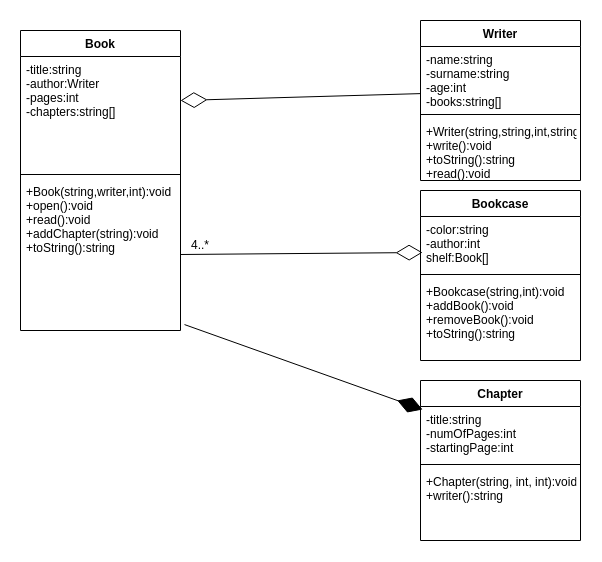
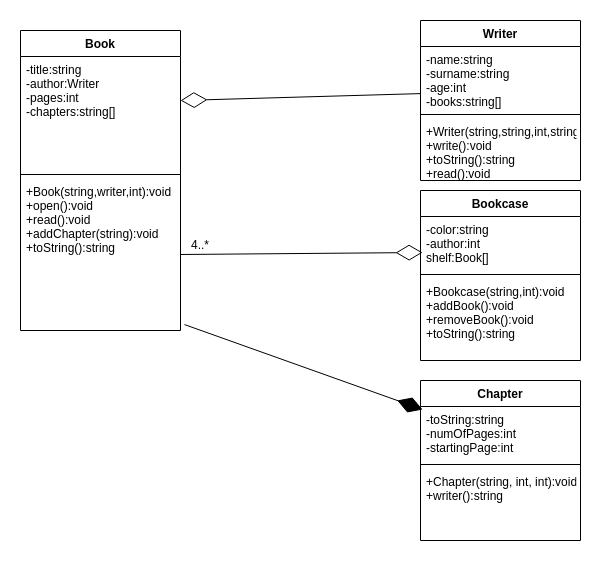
node "-title:string -numOfPages:int -startingPage:int": label "-title:string -numOfPages:int -startingPage:int" -> "-toString:string -numOfPages:int -startingPage:int"
